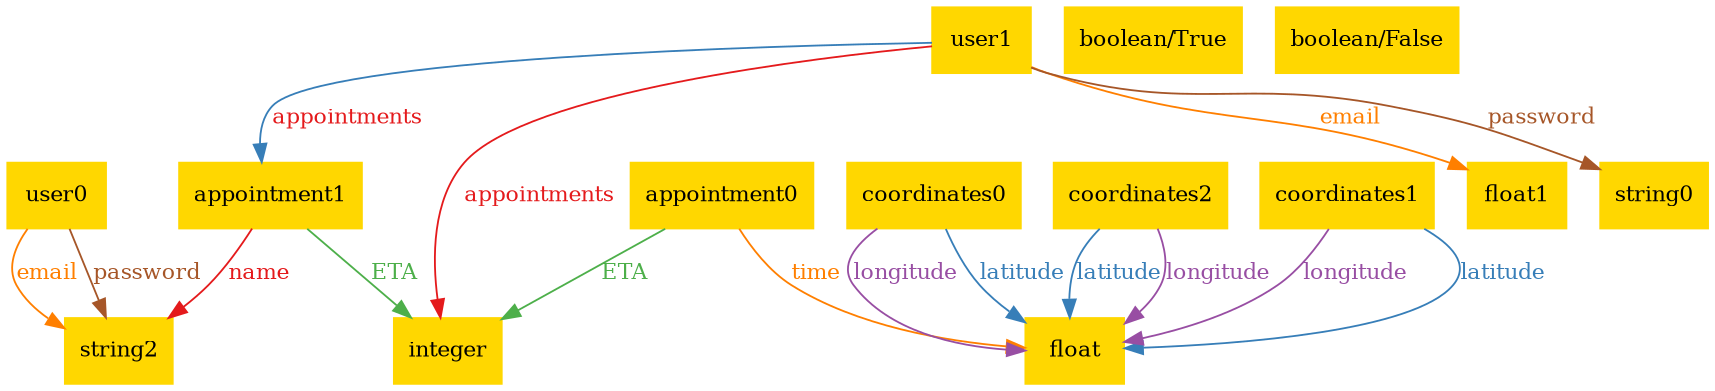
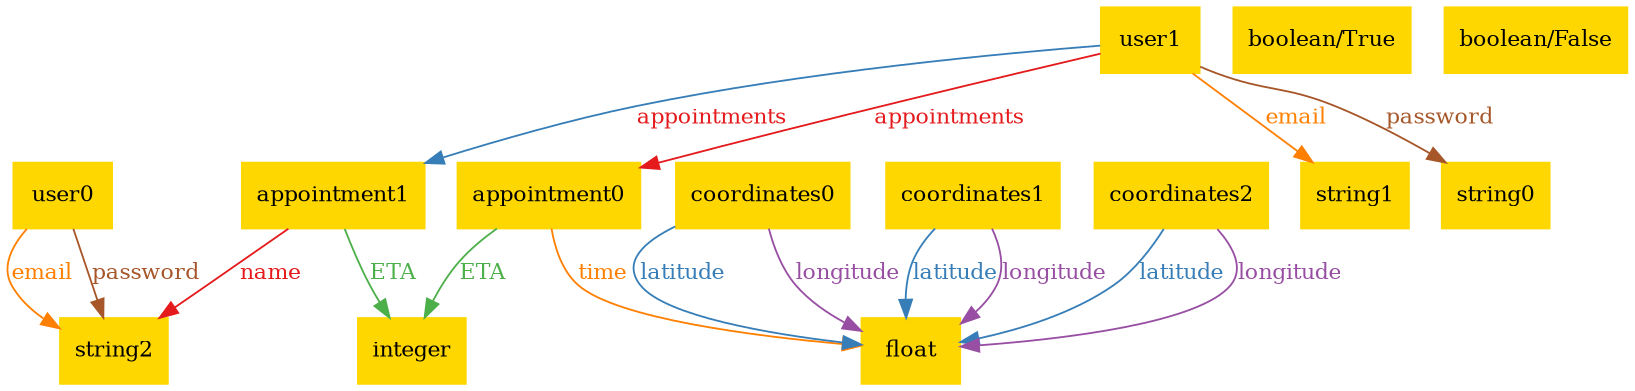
edge "user1" -> "integer": now "user1" -> "appointment0"
node "float1": label "float1" -> "string1"
